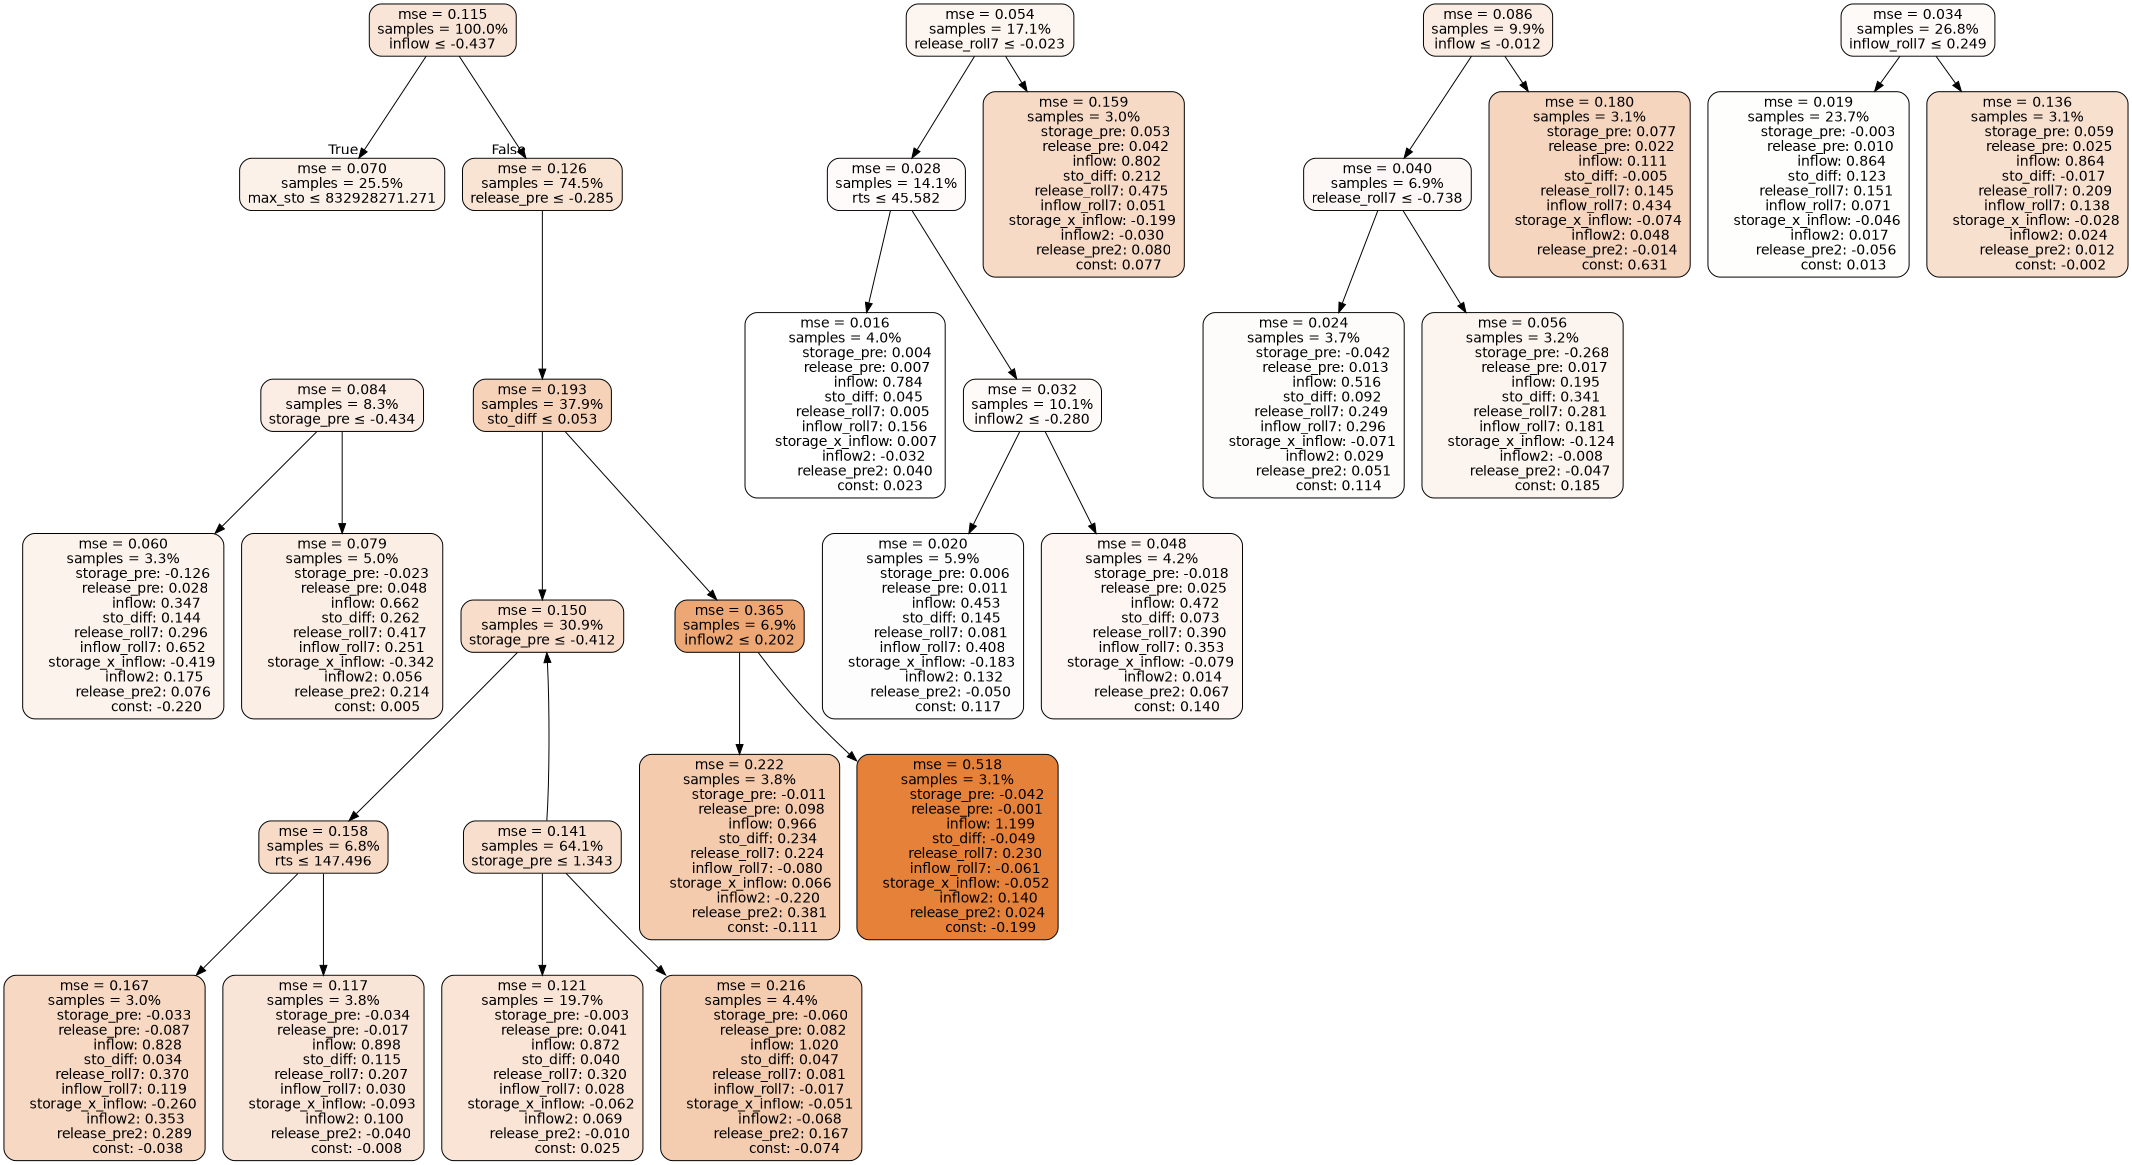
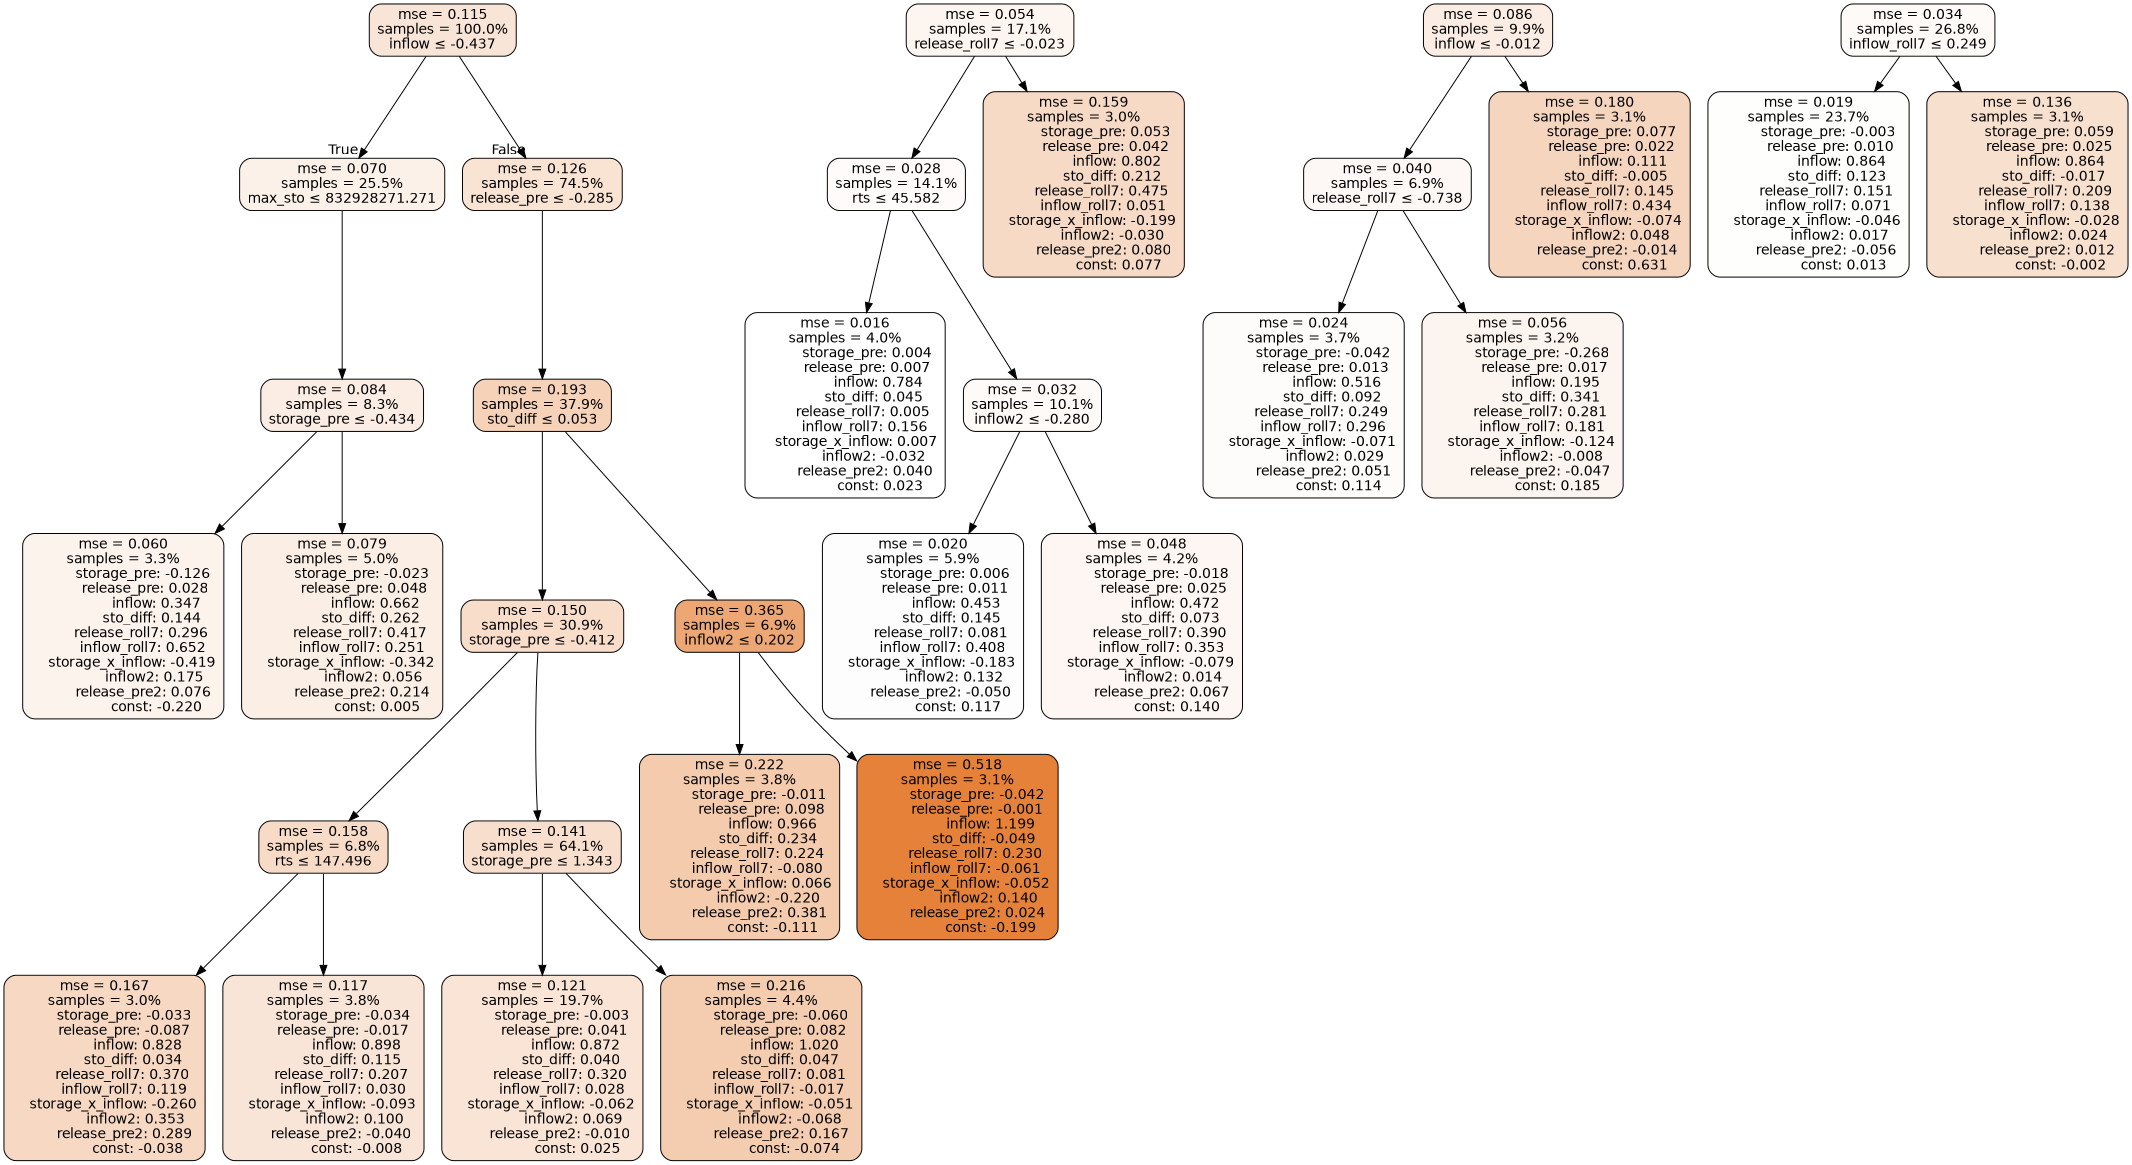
edge "mse = 0.070 samples = 25.5% max_sto ≤ 832928271.271" -> "mse = 0.084 samples = 8.3% storage_pre ≤ -0.434": added
edge "mse = 0.141 samples = 64.1% storage_pre ≤ 1.343" -> "mse = 0.150 samples = 30.9% storage_pre ≤ -0.412": reversed
